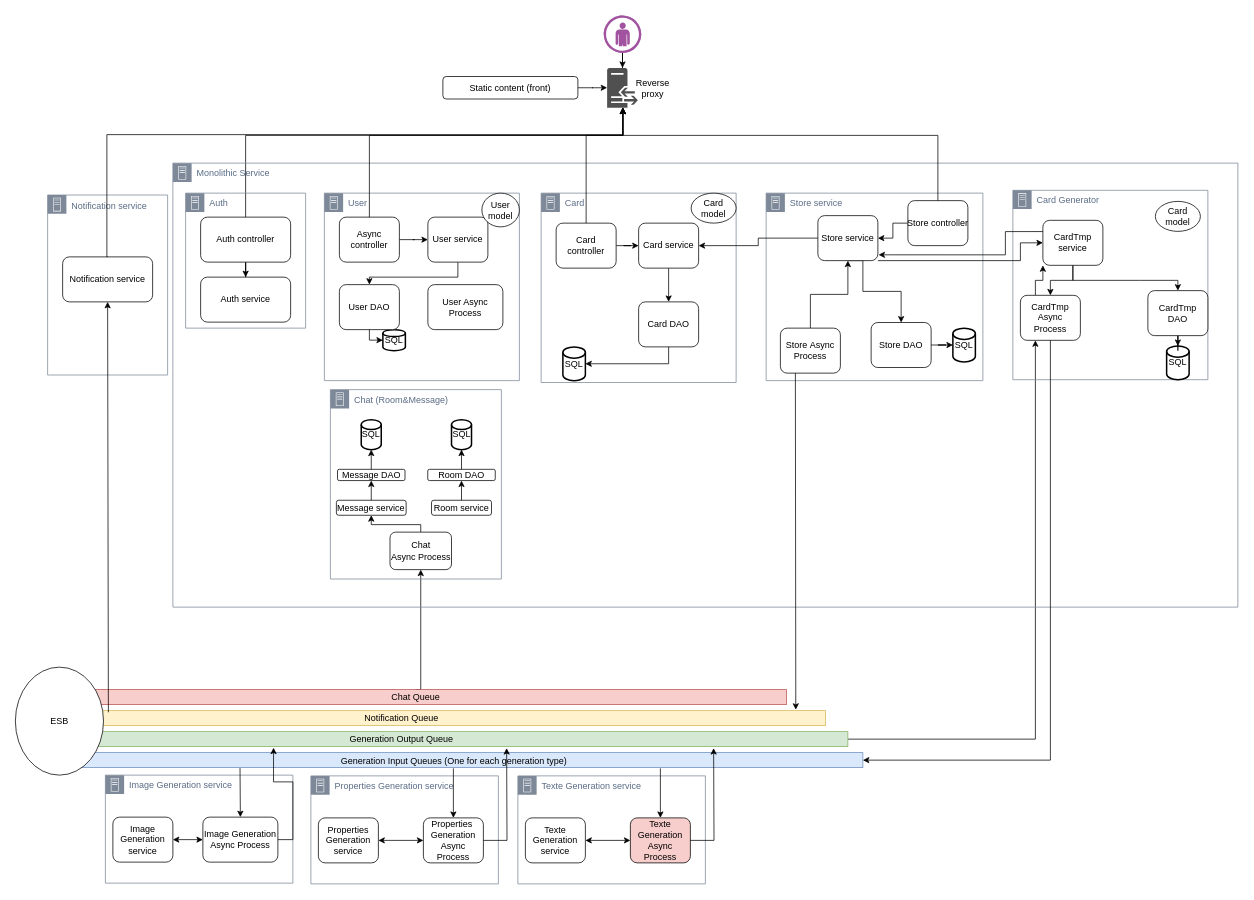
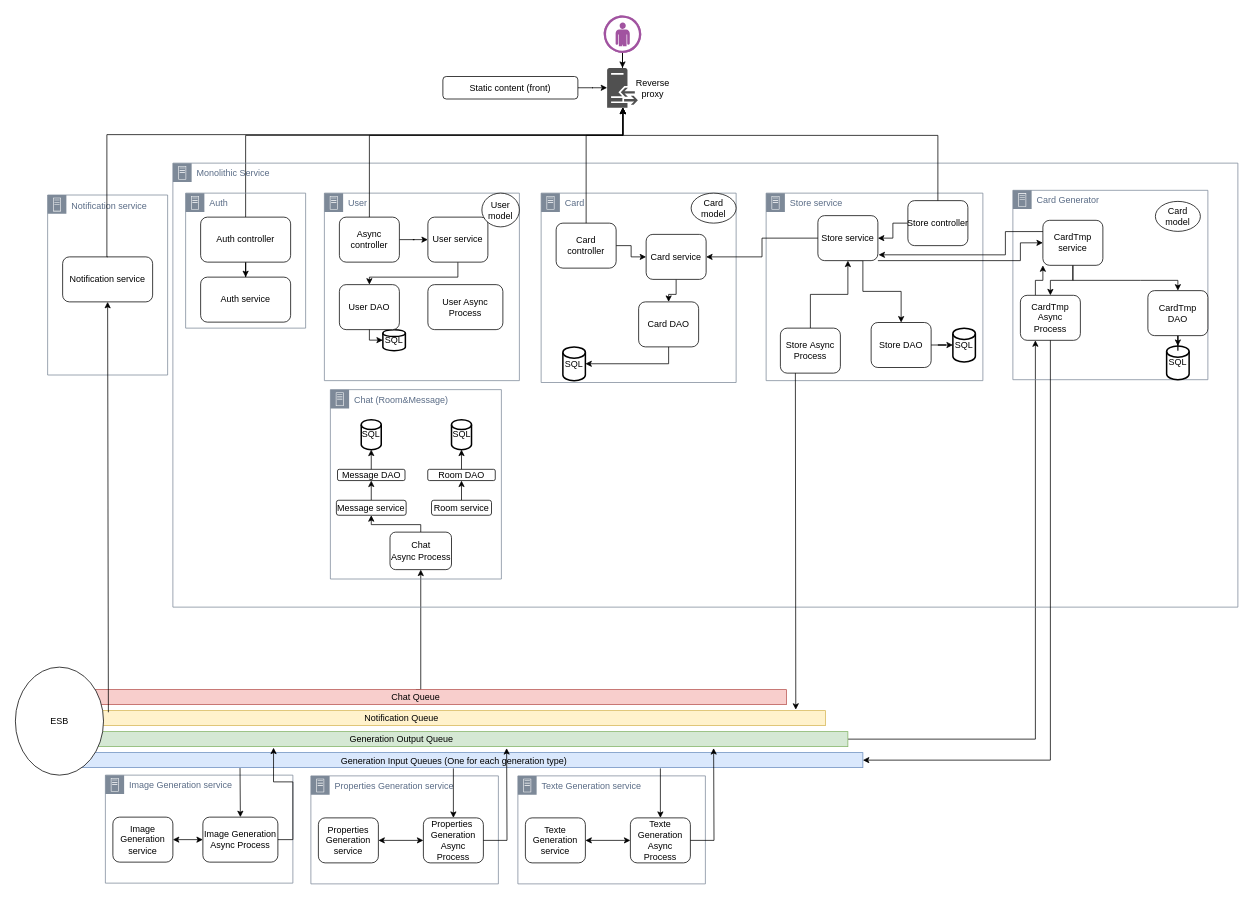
node "Card service": moved (669, 246) -> (676, 257)
node "Texte Generation Async Process": fillcolor #f8cecc -> #ffffff
